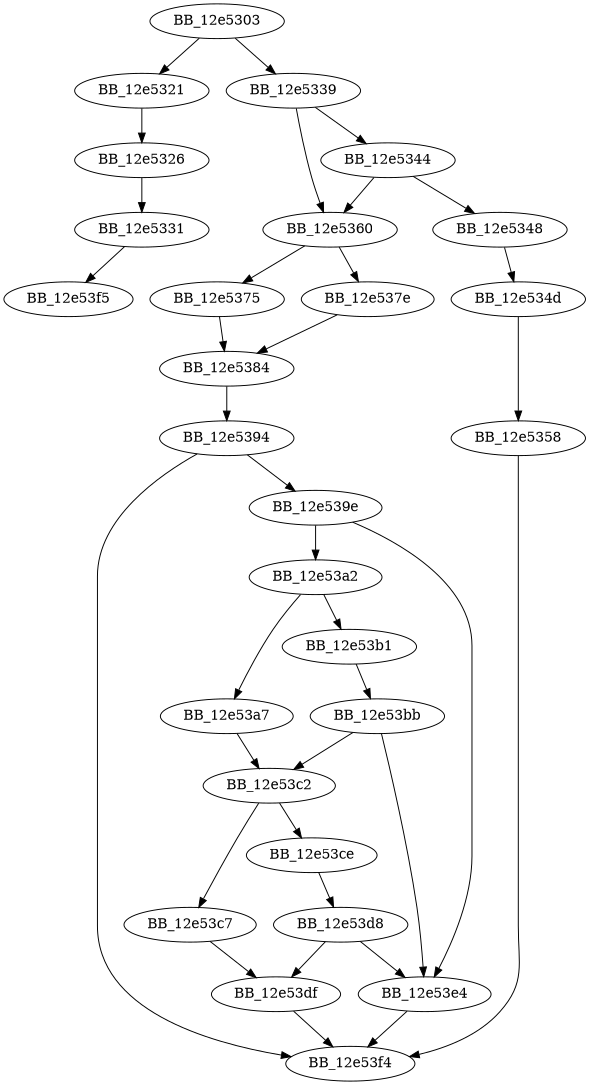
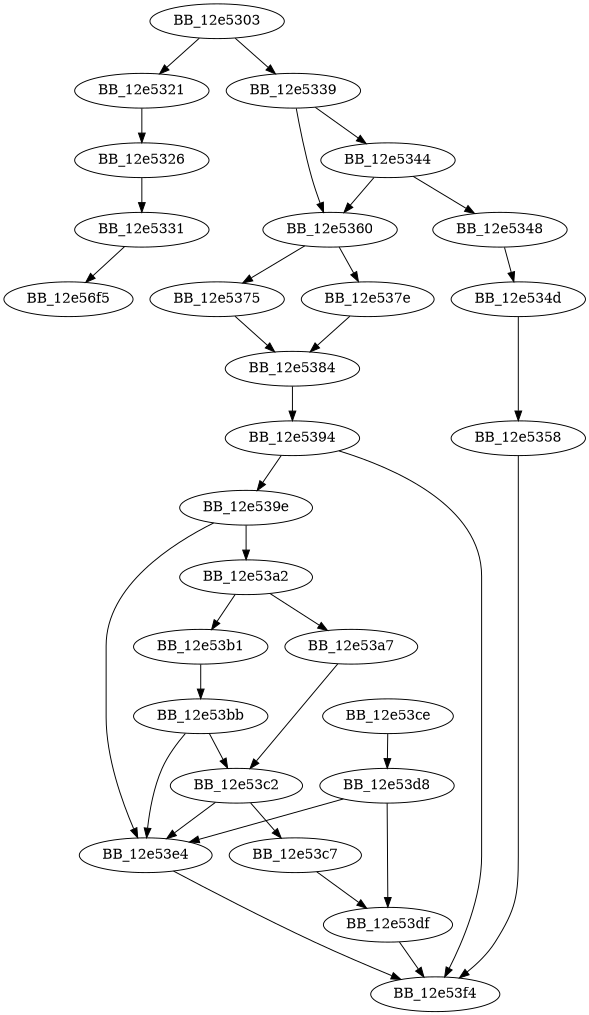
node "BB_12e53f5": label "BB_12e53f5" -> "BB_12e56f5"
edge "BB_12e53c2" -> "BB_12e53ce": now "BB_12e53c2" -> "BB_12e53e4"
